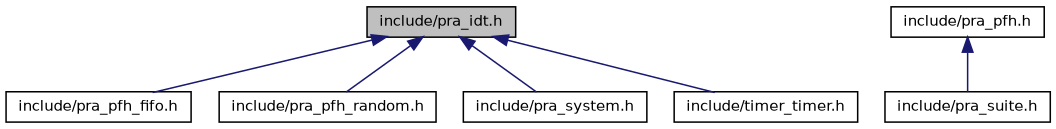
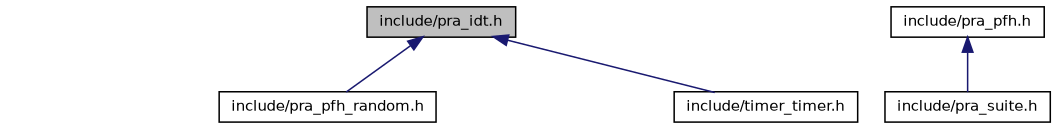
node "include/pra_pfh_fifo.h": removed
node "include/pra_system.h": removed
